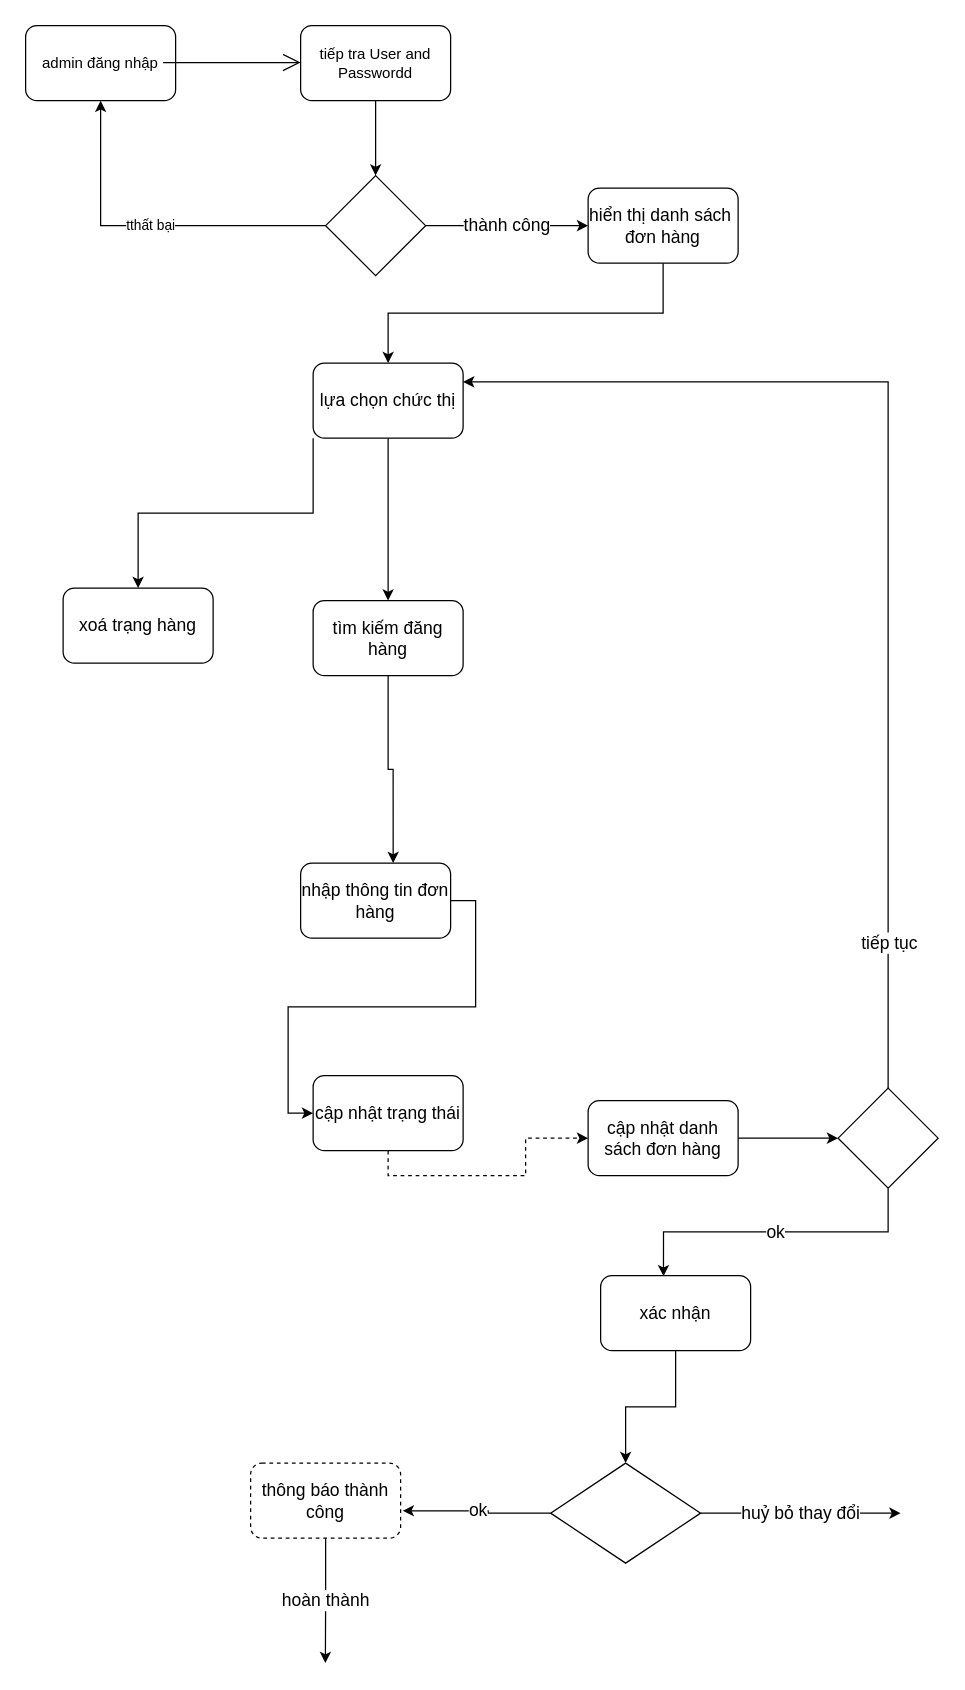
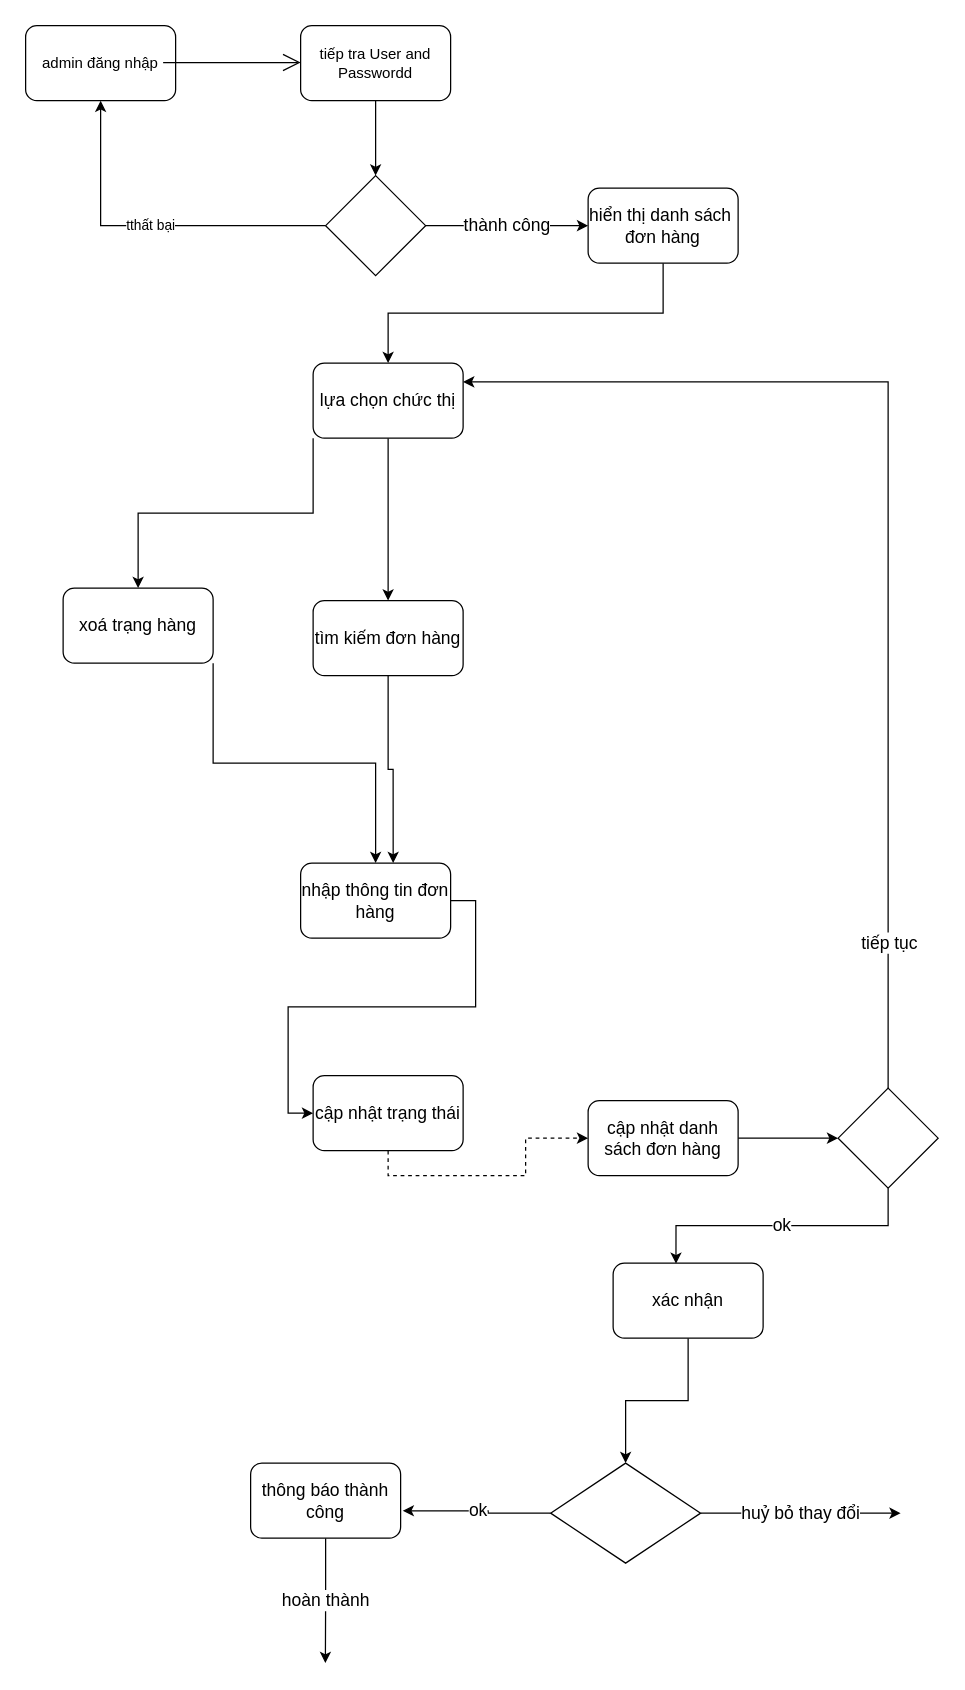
node "tìm kiếm đăng hàng": label "tìm kiếm đăng hàng" -> "tìm kiếm đơn hàng"
edge "xoá trạng hàng" -> "nhập thông tin đơn hàng": added
node "xác nhận": moved (676, 1313) -> (688, 1301)
node "thông báo thành công": style dashed -> solid
